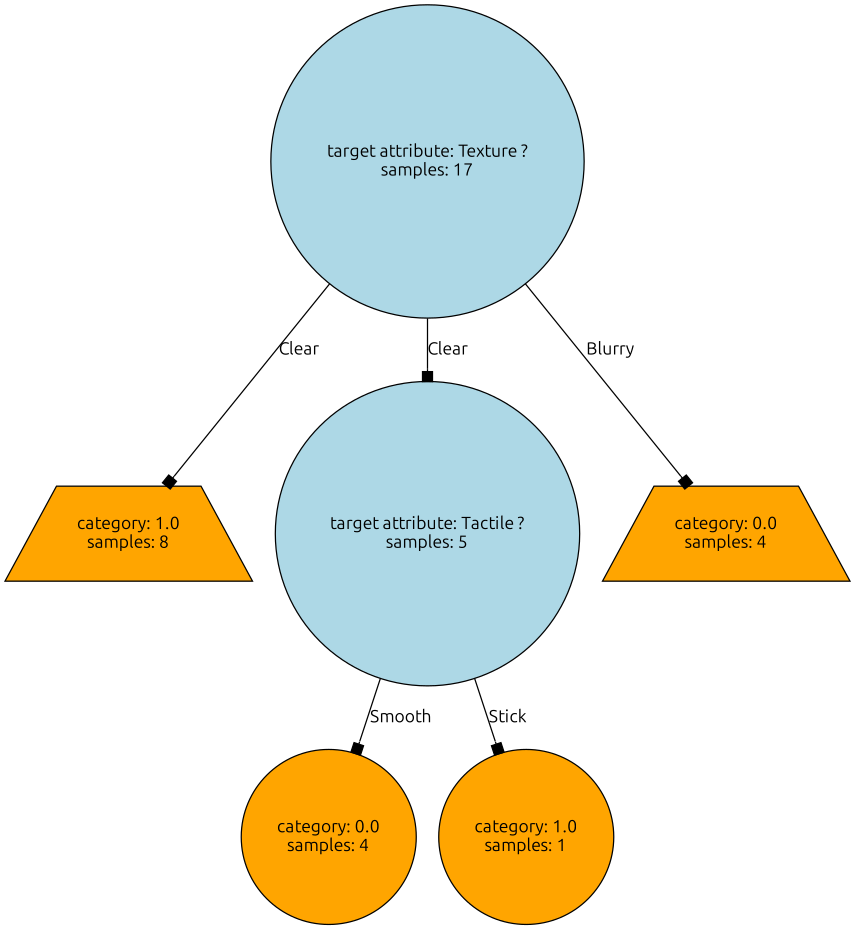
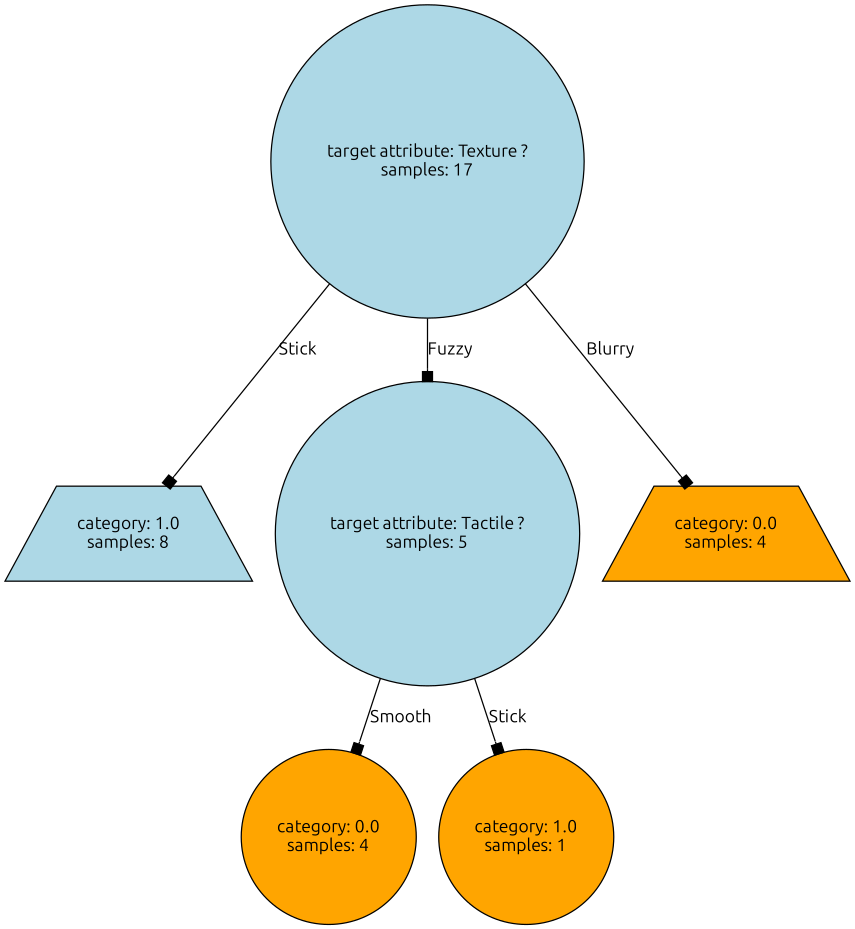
edge "target attribute: Texture ? samples: 17" -> "category: 1.0 samples: 8": label "Clear" -> "Stick"
edge "target attribute: Texture ? samples: 17" -> "target attribute: Tactile ? samples: 5": label "Clear" -> "Fuzzy"
node "category: 1.0 samples: 8": fillcolor orange -> lightblue
